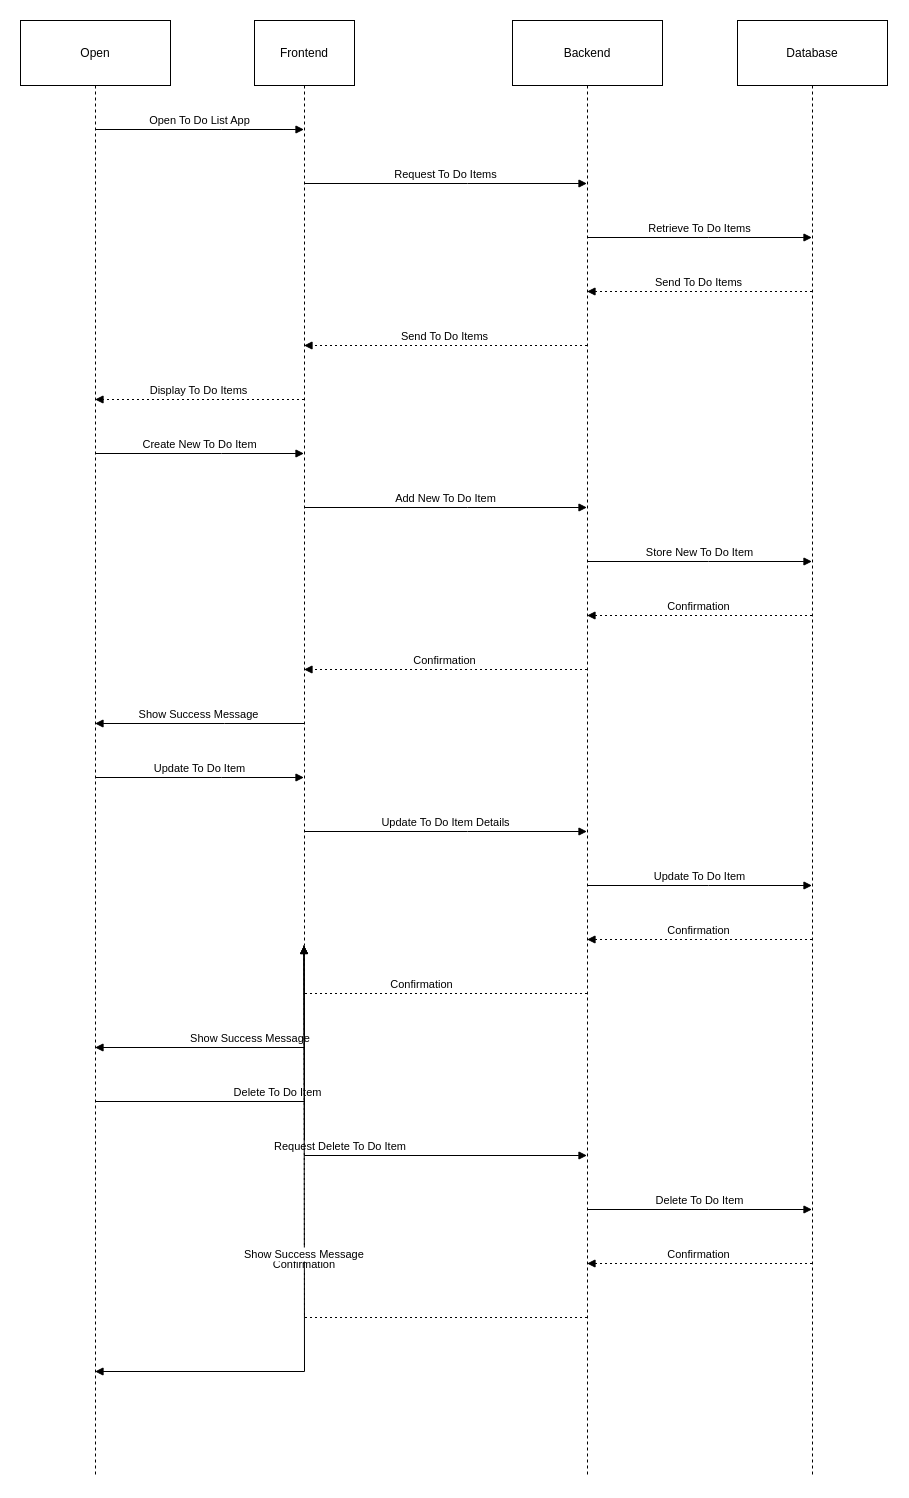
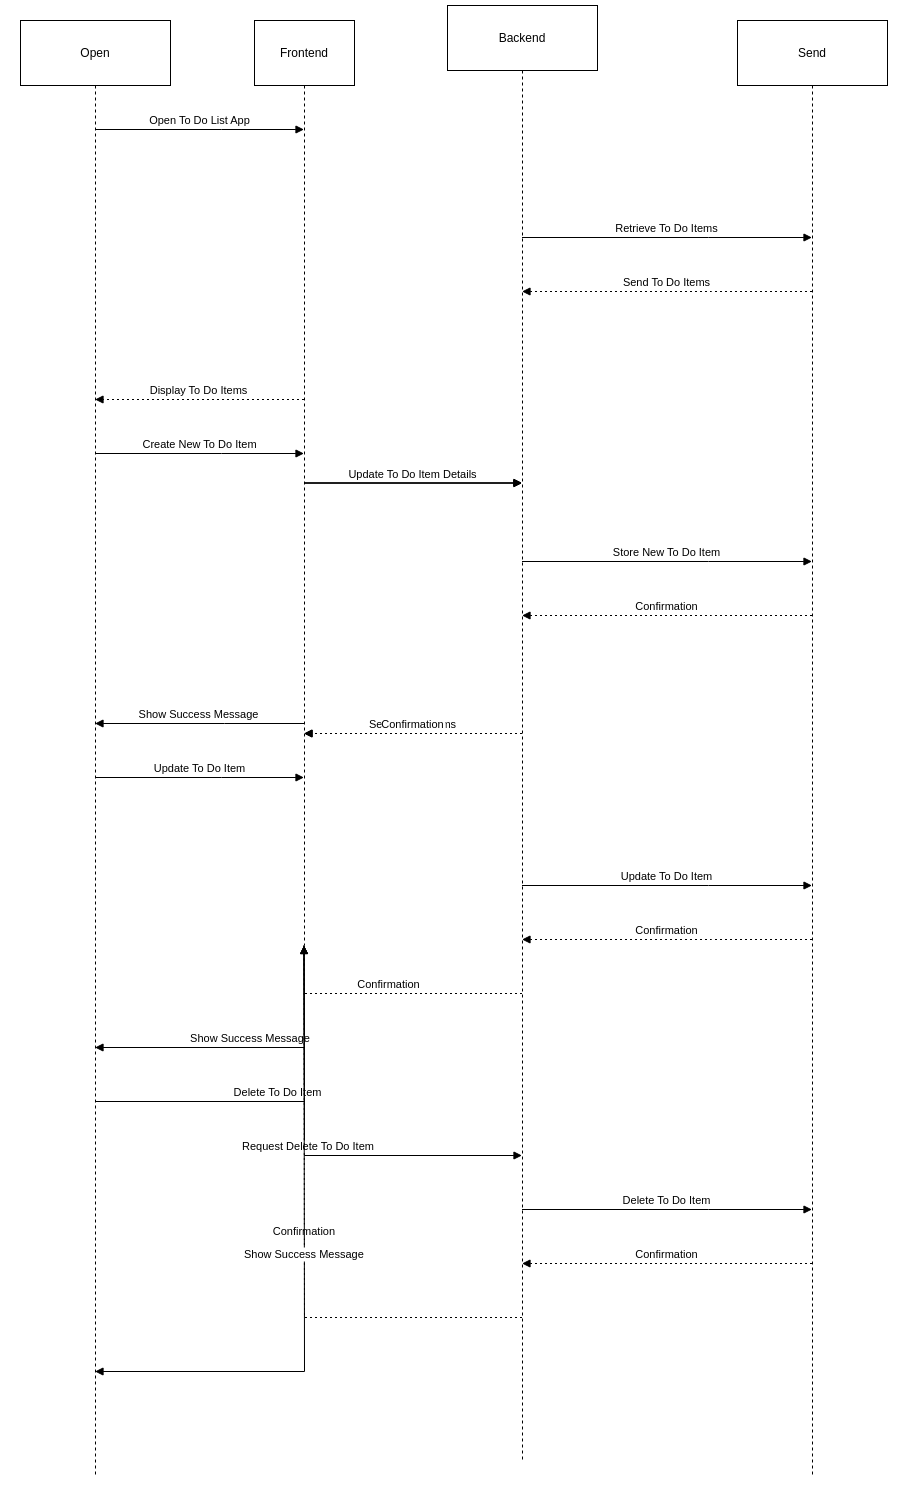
node "Database": label "Database" -> "Send"
node "Backend": moved (588, 749) -> (523, 734)
